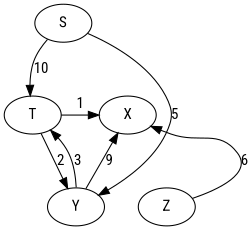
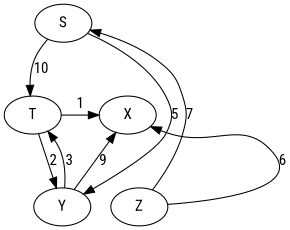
edge "Z" -> "S": added, label "7"
